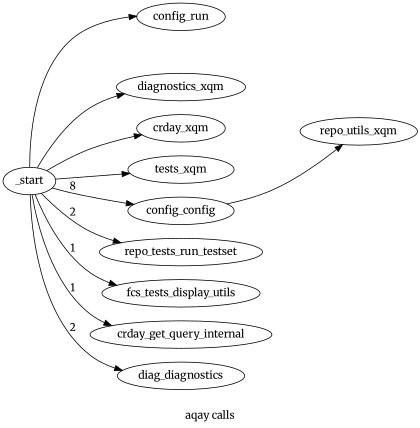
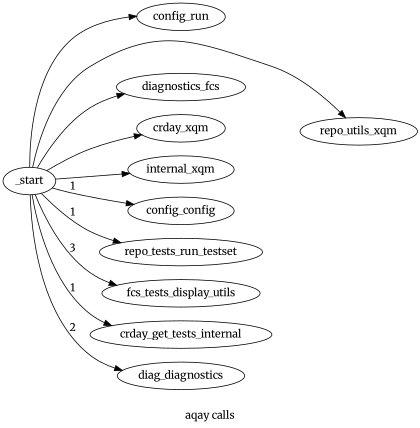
node "diagnostics_xqm": label "diagnostics_xqm" -> "diagnostics_fcs"
node "tests_xqm": label "tests_xqm" -> "internal_xqm"
edge "config_config" -> "repo_utils_xqm": now "_start" -> "repo_utils_xqm"
edge "_start" -> "config_config": label "8" -> "1"
edge "_start" -> "repo_tests_run_testset": label "2" -> "1"
edge "_start" -> "fcs_tests_display_utils": label "1" -> "3"
node "crday_get_query_internal": label "crday_get_query_internal" -> "crday_get_tests_internal"
